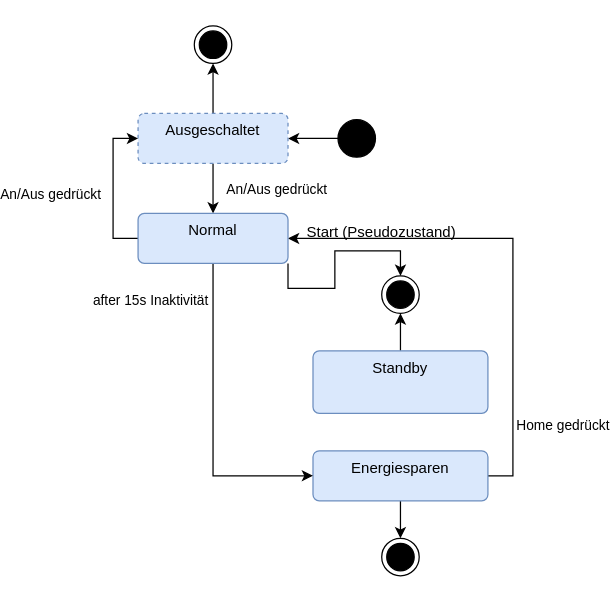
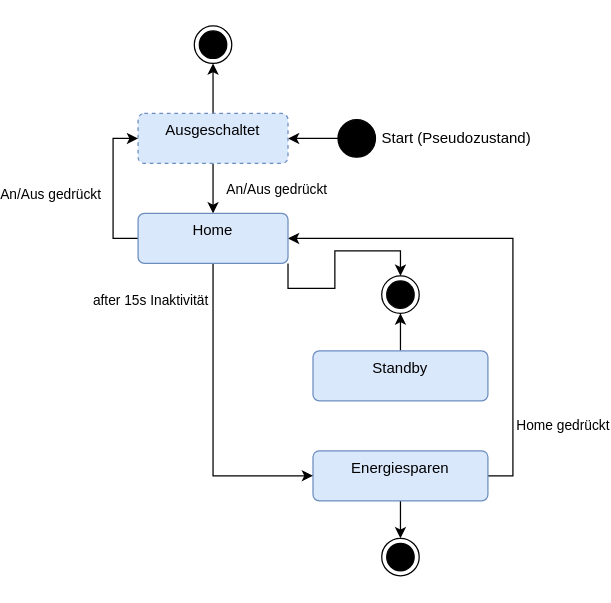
node "Normal": label "Normal" -> "Home"
node "Start (Pseudozustand)": moved (382, 232) -> (457, 138)
node "Standby": size 175x63 -> 175x50
